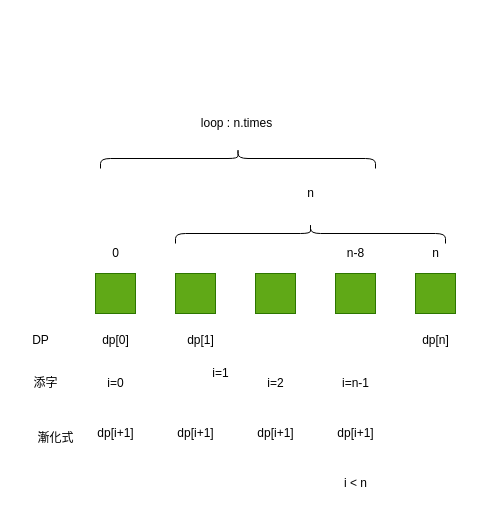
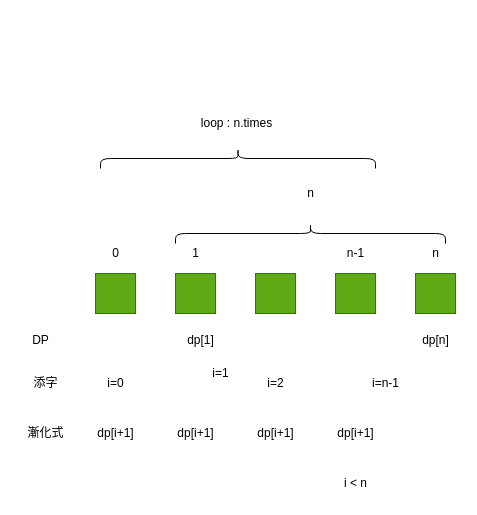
node "1": added
node "n-8": label "n-8" -> "n-1"
node "dp[0]": removed
node "i=n-1": moved (356, 384) -> (386, 384)
node "漸化式": moved (56, 439) -> (46, 434)
